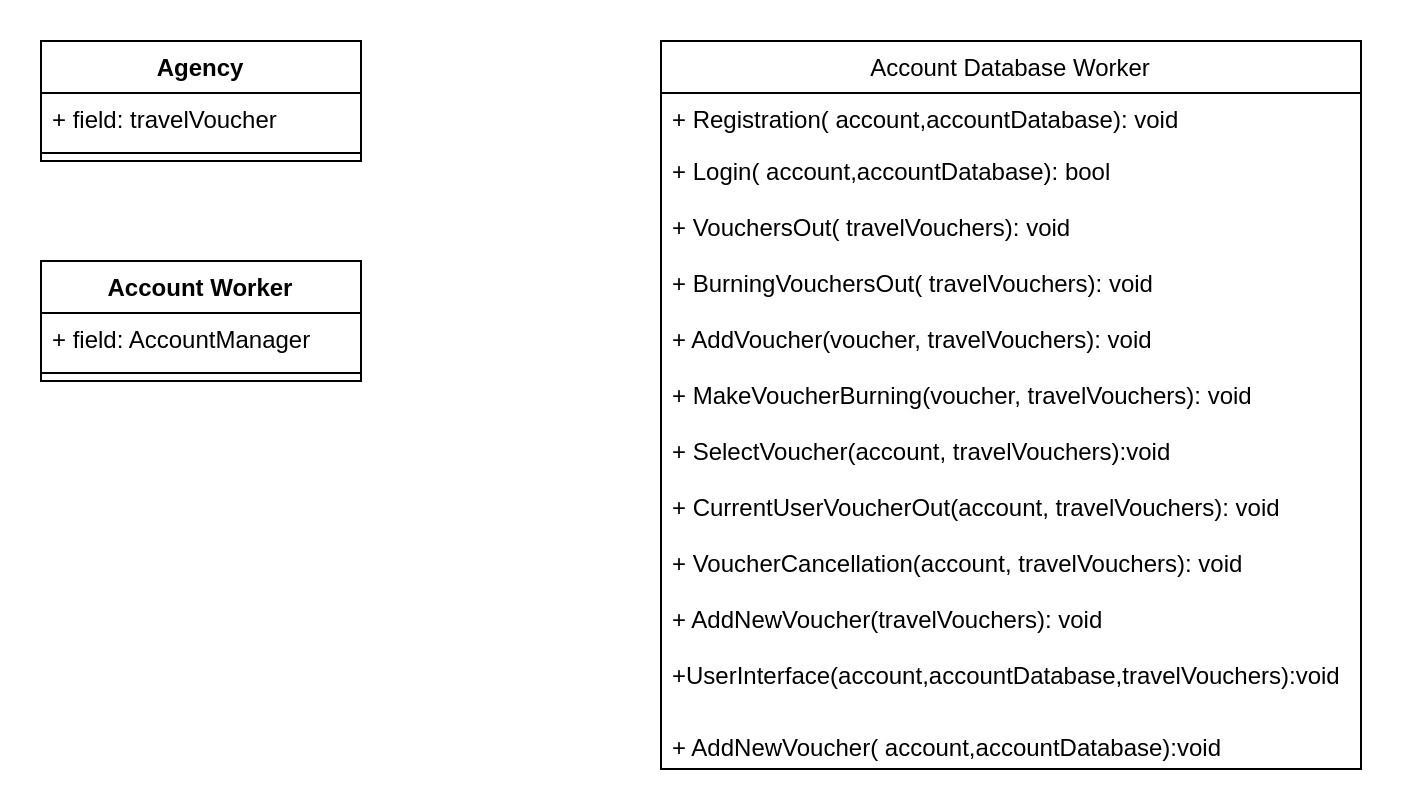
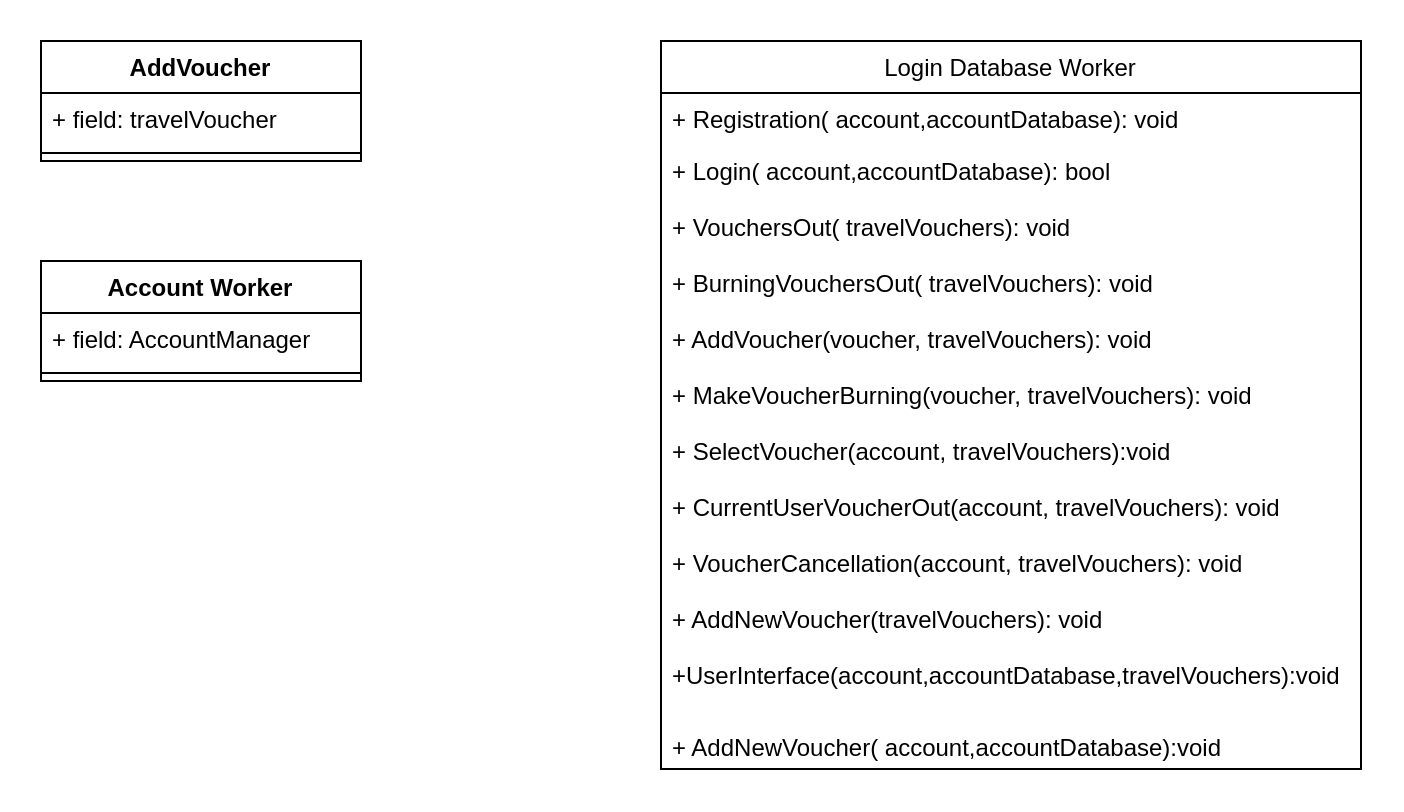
node "Agency": label "Agency" -> "AddVoucher"
node "Account Database Worker": label "Account Database Worker" -> "Login Database Worker"
